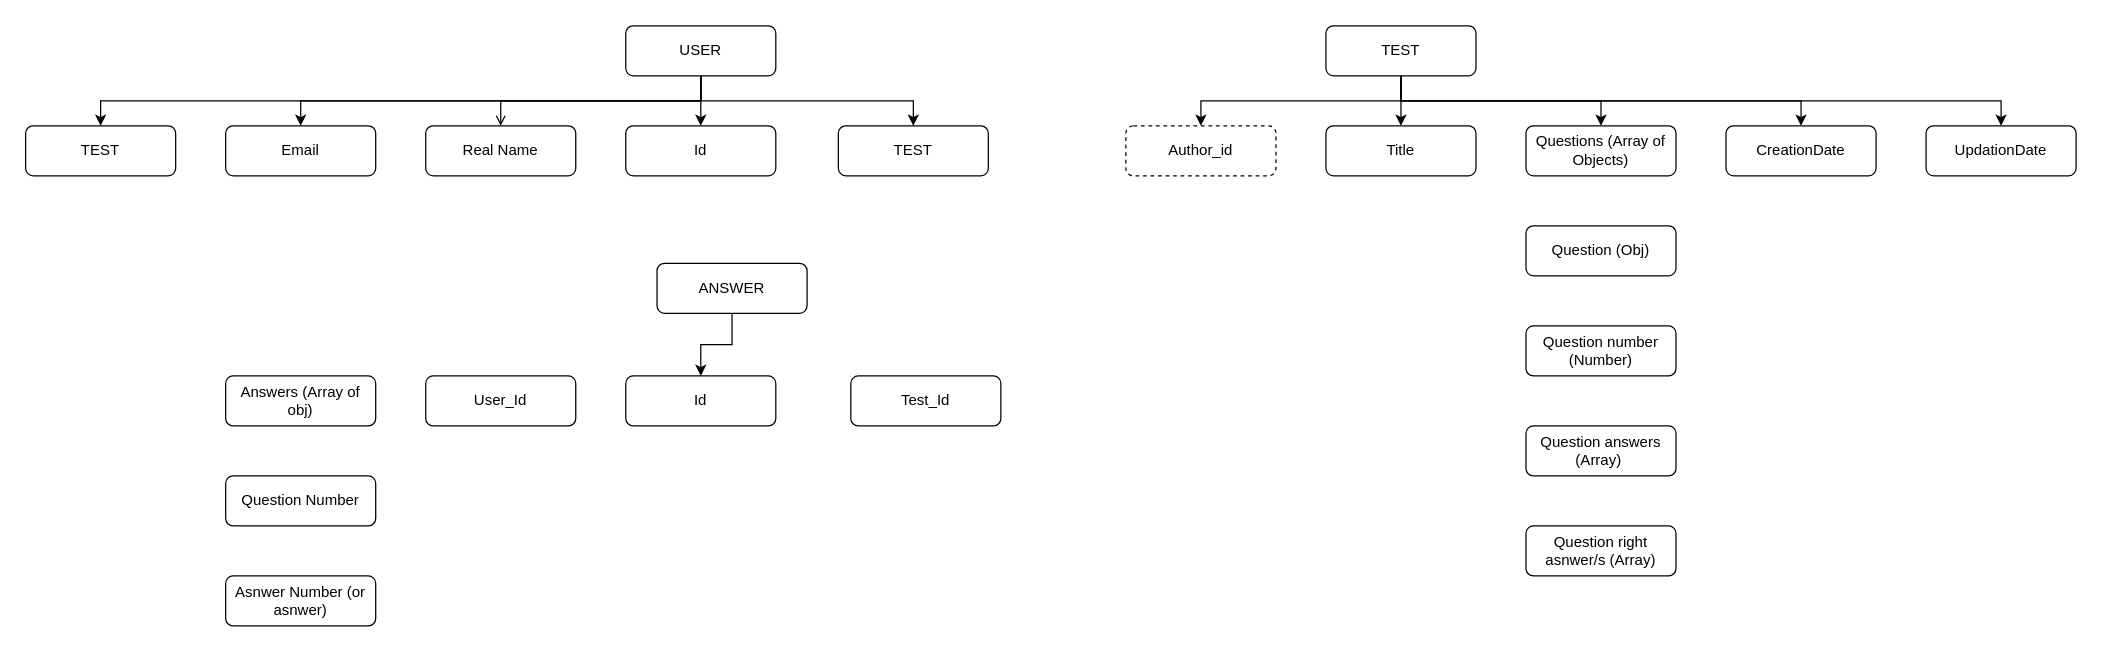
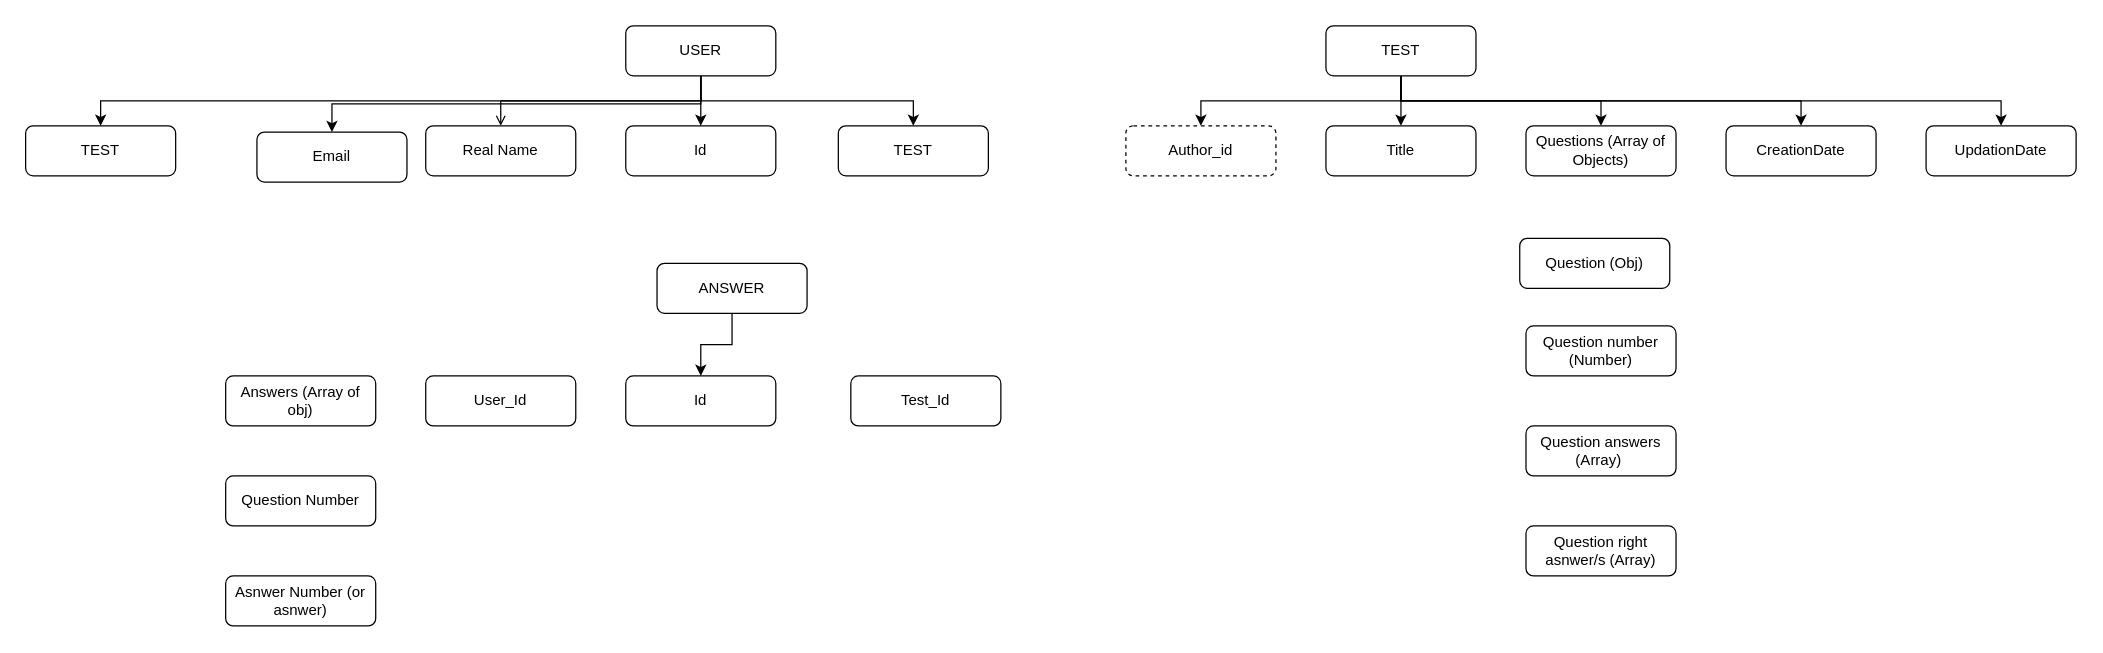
node "Email": moved (301, 151) -> (332, 157)
node "Question (Obj)": moved (1601, 251) -> (1594, 263)
